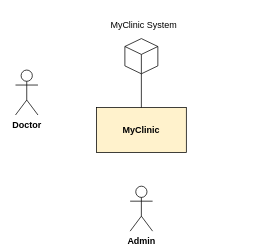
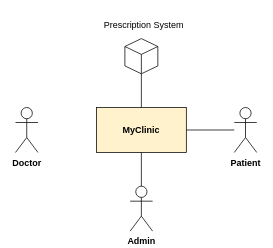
node "MyClinic System": label "MyClinic System" -> "Prescription System"
node "Doctor": moved (27, 93) -> (27, 130)
edge "MyClinic" -- "Patient": added
node "Patient": added
edge "MyClinic" -- "Admin": added
